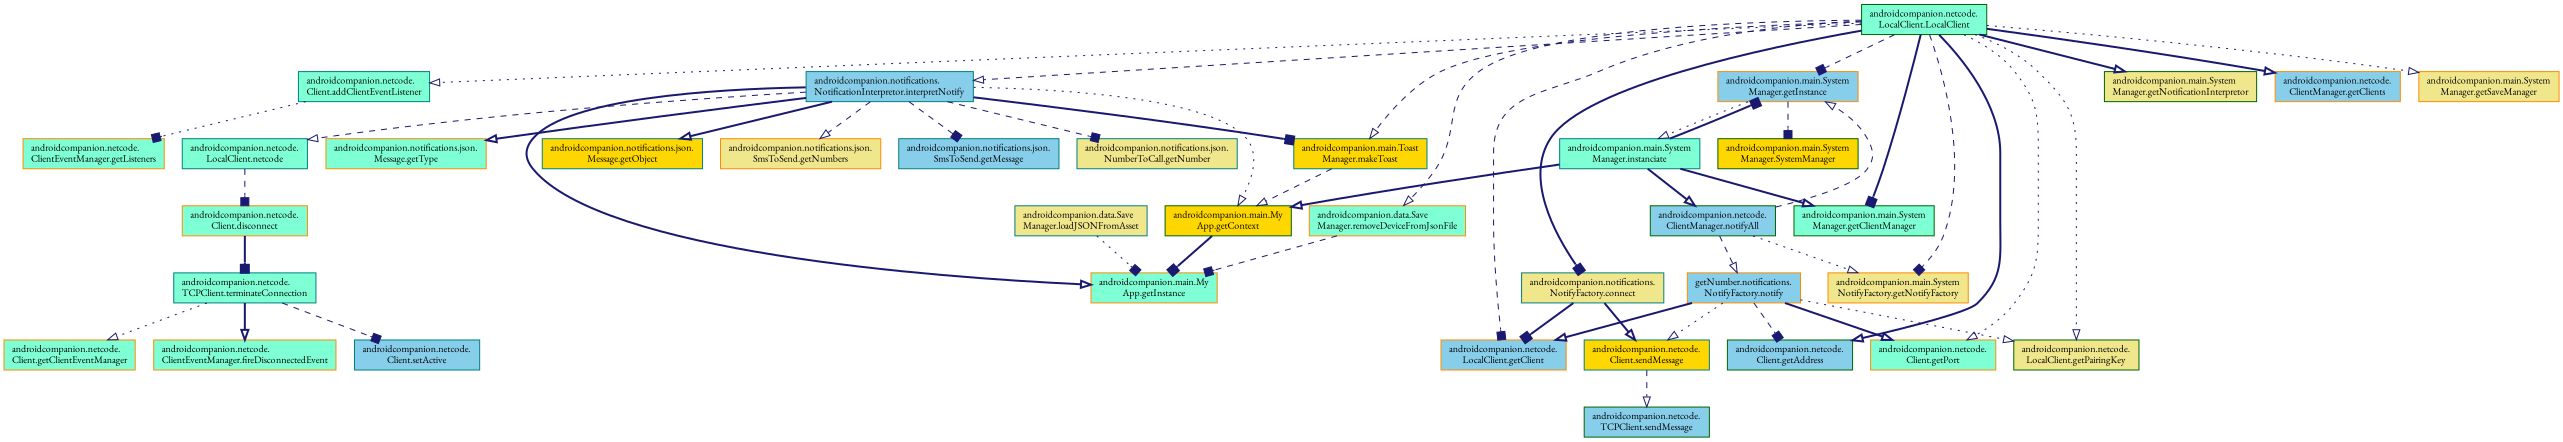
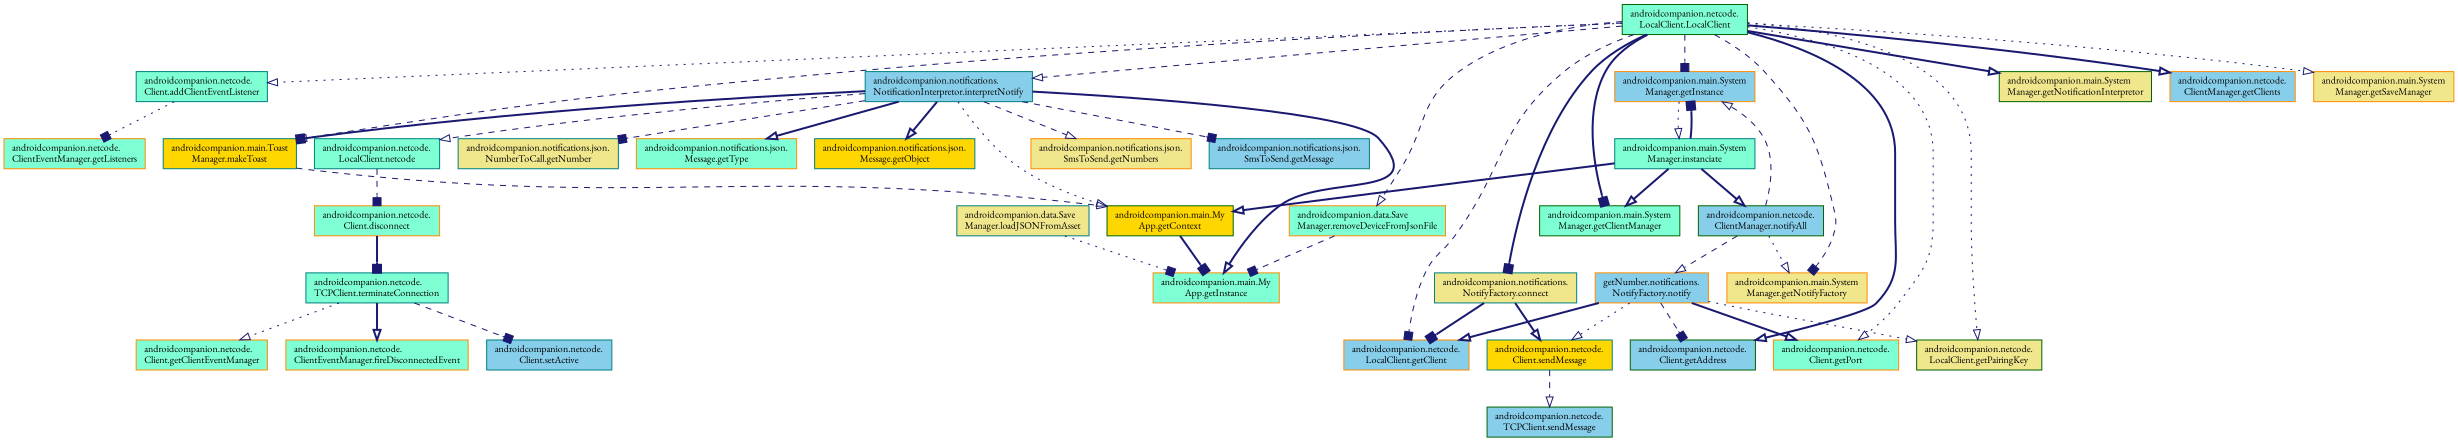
node "androidcompanion.main.System Manager.SystemManager": removed
node "androidcompanion.main.System NotifyFactory.getNotifyFactory": label "androidcompanion.main.System NotifyFactory.getNotifyFactory" -> "androidcompanion.main.System Manager.getNotifyFactory"
